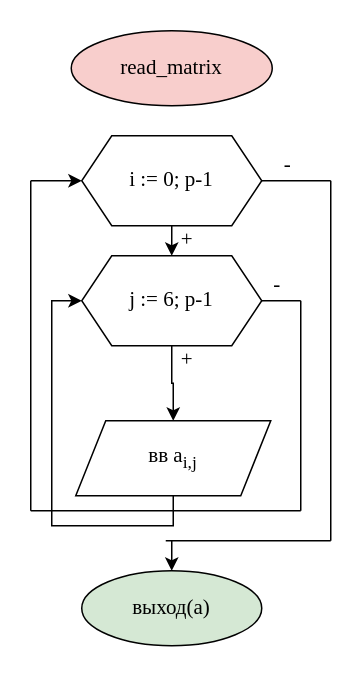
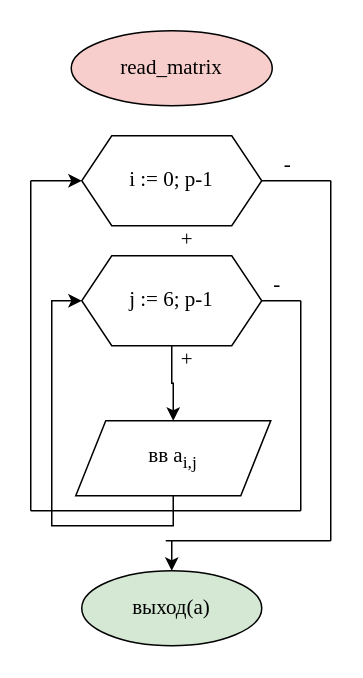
edge "i := 0; p-1" -> "j := 6; p-1": removed
